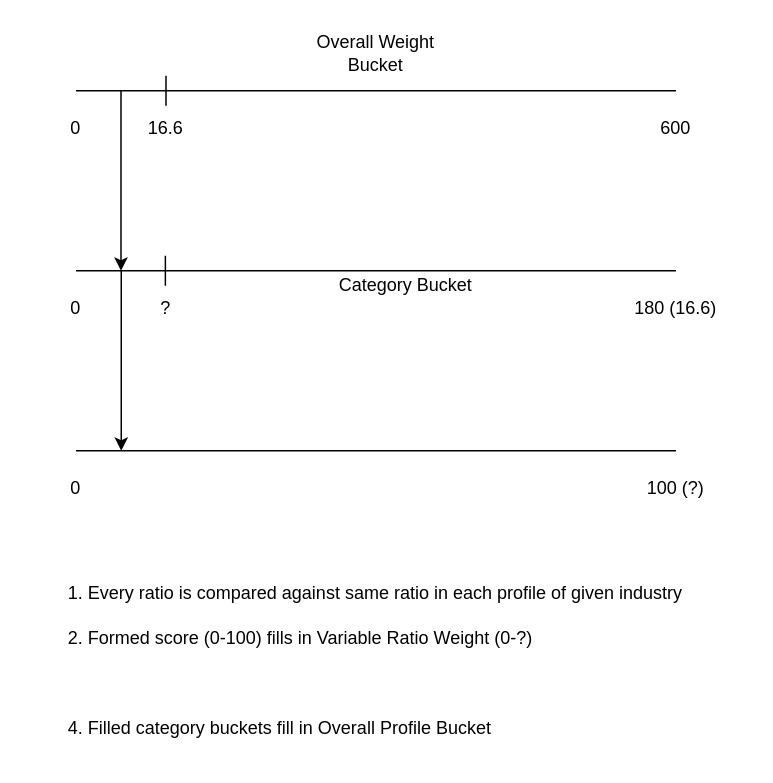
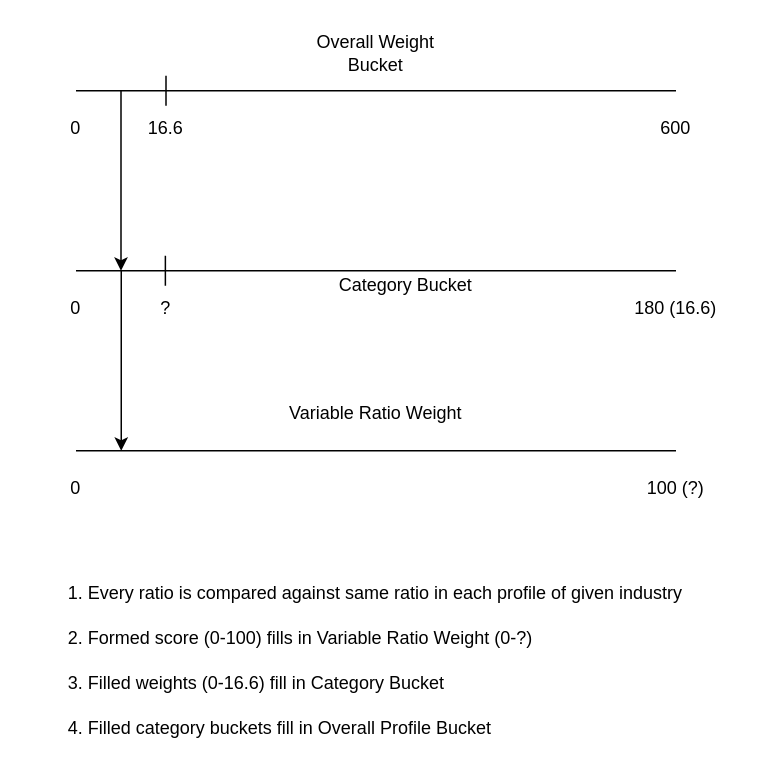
node "Variable Ratio Weight": added
node "3. Filled weights (0-16.6) fill in Category Bucket": added
